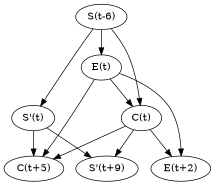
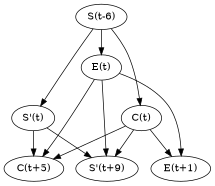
edge "E(t)" -> "C(t)": now "E(t)" -> "S'(t+9)"
node "E(t+2)": label "E(t+2)" -> "E(t+1)"
